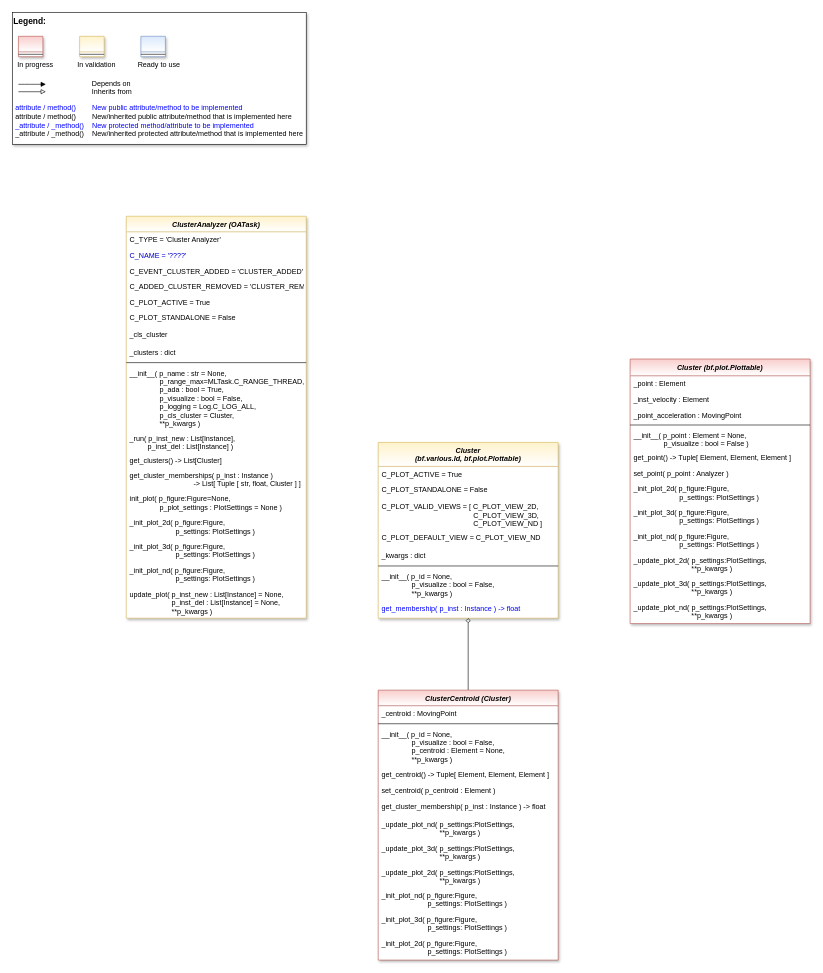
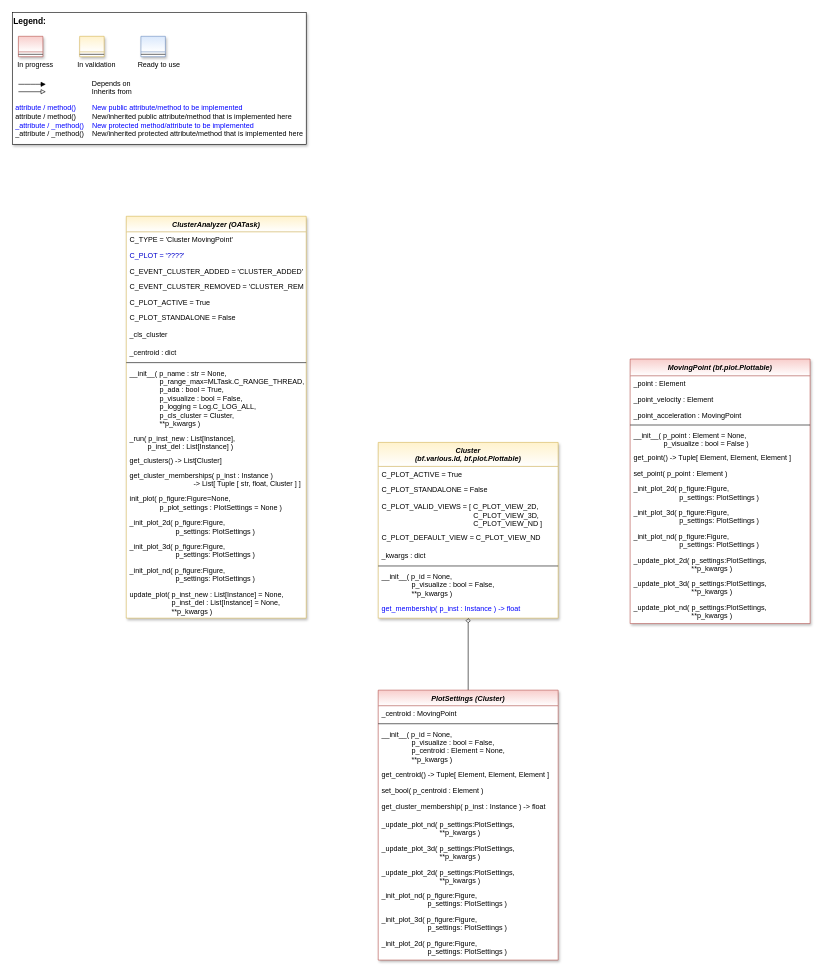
node "C_TYPE = 'Cluster Analyzer'": label "C_TYPE = 'Cluster Analyzer'" -> "C_TYPE = 'Cluster MovingPoint'"
node "C_NAME = '????'": label "C_NAME = '????'" -> "C_PLOT = '????'"
node "C_ADDED_CLUSTER_REMOVED = 'CLUSTER_REMOVED'": label "C_ADDED_CLUSTER_REMOVED = 'CLUSTER_REMOVED'" -> "C_EVENT_CLUSTER_REMOVED = 'CLUSTER_REMOVED'"
node "_clusters : dict": label "_clusters : dict" -> "_centroid : dict"
node "Cluster (bf.plot.Plottable)": label "Cluster (bf.plot.Plottable)" -> "MovingPoint (bf.plot.Plottable)"
node "_inst_velocity : Element": label "_inst_velocity : Element" -> "_point_velocity : Element"
node "set_point( p_point : Analyzer )": label "set_point( p_point : Analyzer )" -> "set_point( p_point : Element )"
node "ClusterCentroid (Cluster)": label "ClusterCentroid (Cluster)" -> "PlotSettings (Cluster)"
node "set_centroid( p_centroid : Element )": label "set_centroid( p_centroid : Element )" -> "set_bool( p_centroid : Element )"
